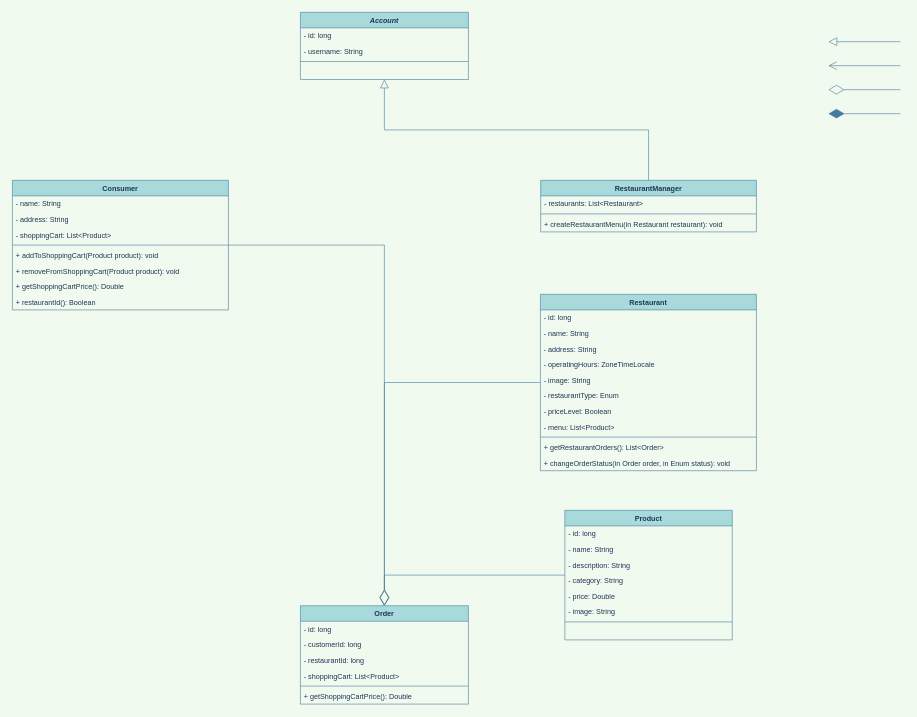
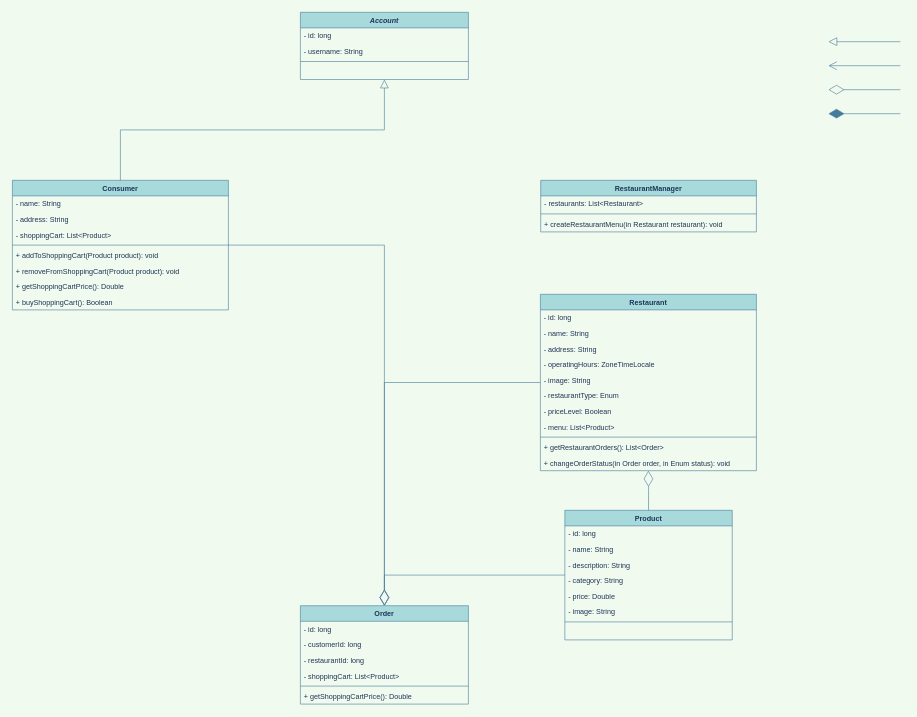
edge "Consumer" -> "Account": added
edge "RestaurantManager" -> "Account": removed
node "+ restaurantId(): Boolean": label "+ restaurantId(): Boolean" -> "+ buyShoppingCart(): Boolean"
edge "Product" -> "Restaurant": added
